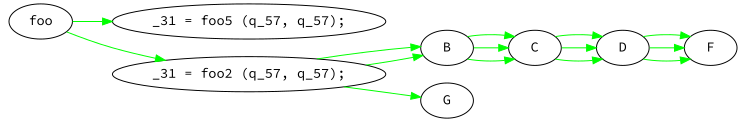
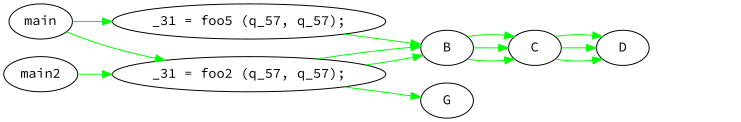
node "foo": label "foo" -> "main"
edge "_31 = foo5 (q_57, q_57);" -> "B": added
node "F": removed
node "main2": added
